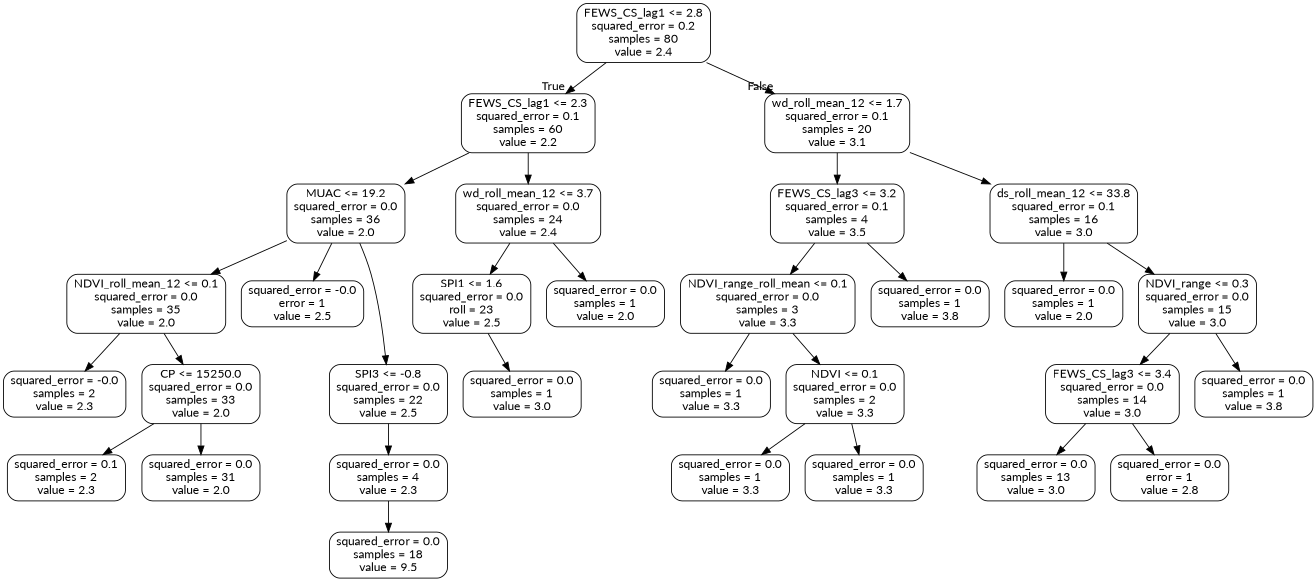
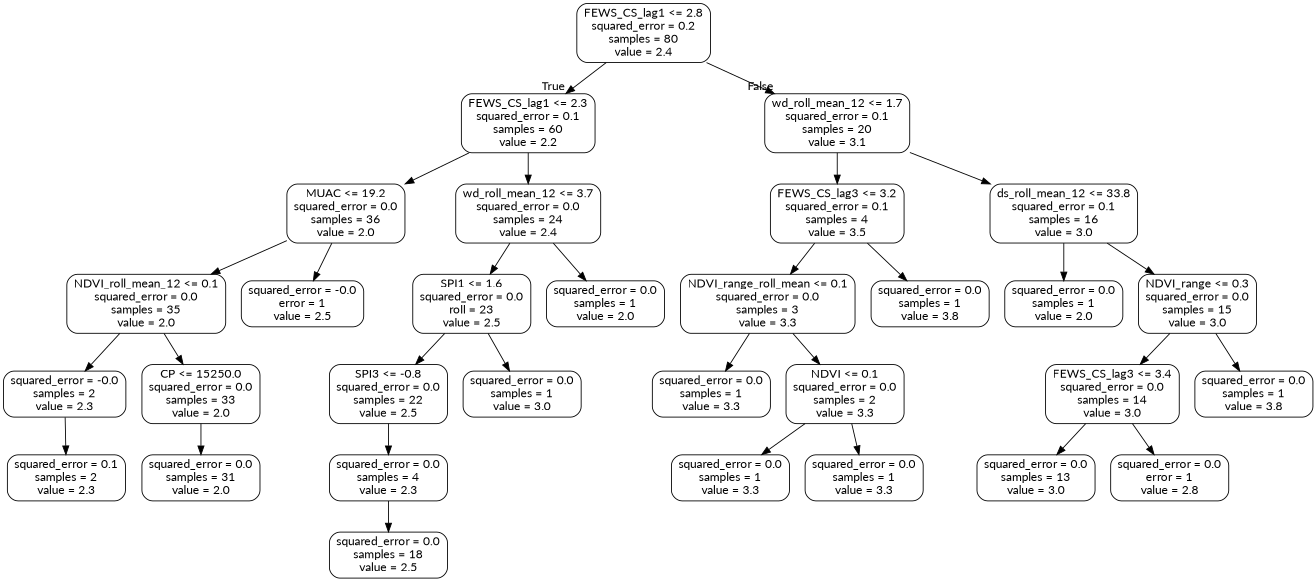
edge "MUAC <= 19.2 squared_error = 0.0 samples = 36 value = 2.0" -> "SPI3 <= -0.8 squared_error = 0.0 samples = 22 value = 2.5": now "SPI1 <= 1.6 squared_error = 0.0 roll = 23 value = 2.5" -> "SPI3 <= -0.8 squared_error = 0.0 samples = 22 value = 2.5"
edge "CP <= 15250.0 squared_error = 0.0 samples = 33 value = 2.0" -> "squared_error = 0.1 samples = 2 value = 2.3": now "squared_error = -0.0 samples = 2 value = 2.3" -> "squared_error = 0.1 samples = 2 value = 2.3"
node "squared_error = 0.0 samples = 18 value = 9.5": label "squared_error = 0.0 samples = 18 value = 9.5" -> "squared_error = 0.0 samples = 18 value = 2.5"
